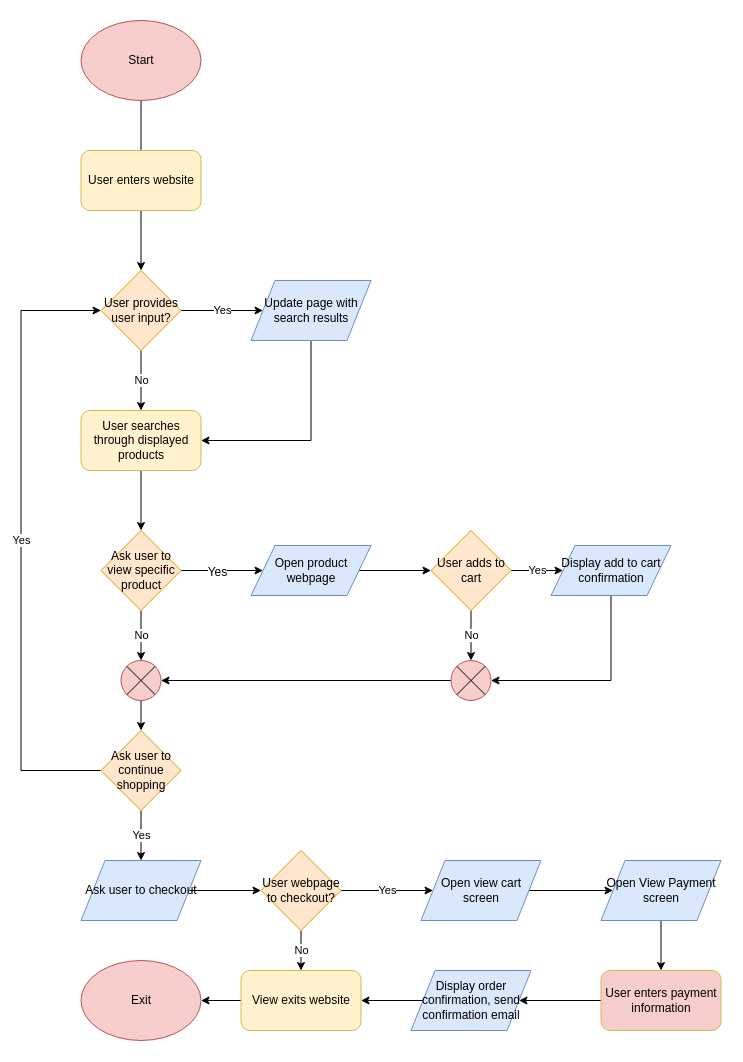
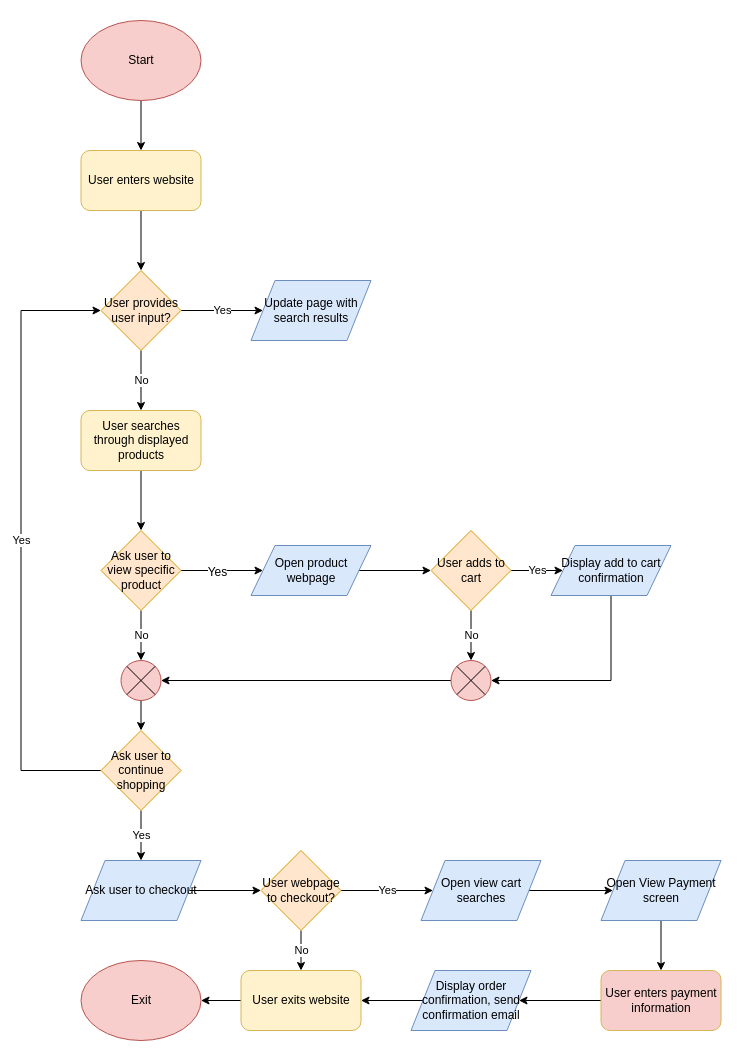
edge "Start" -- "User enters website": arrowhead none -> classic
edge "Update page with search results" -> "User searches through displayed products": removed
node "Open view cart screen": label "Open view cart screen" -> "Open view cart searches"
node "View exits website": label "View exits website" -> "User exits website"
